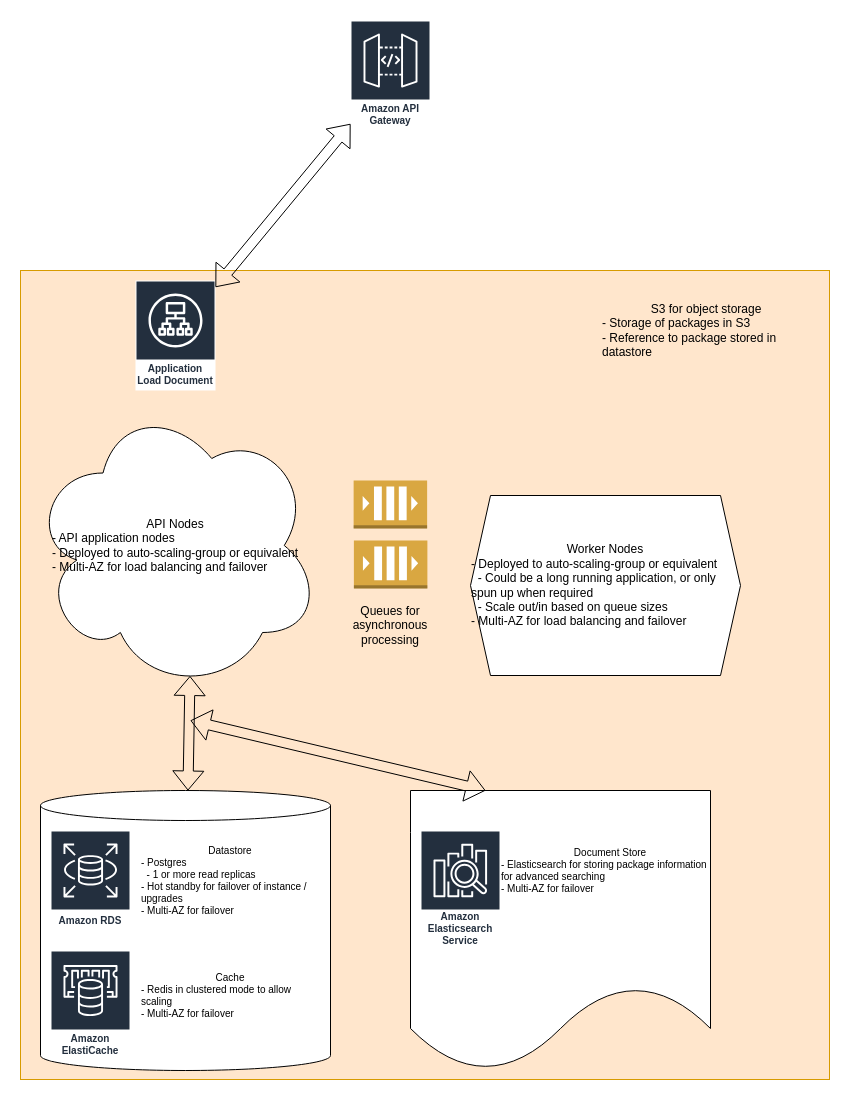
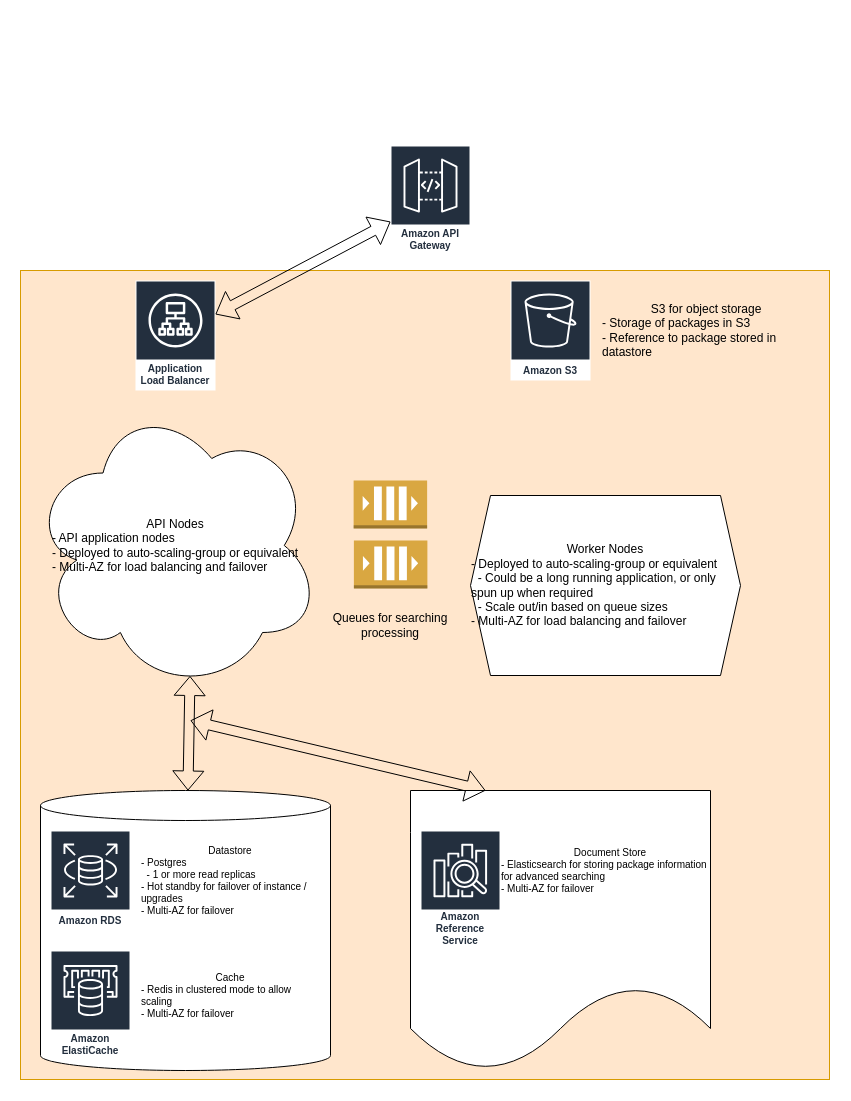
node "Amazon API Gateway": moved (391, 76) -> (431, 201)
node "Amazon S3": added
node "Application Load Document": label "Application Load Document" -> "Application Load Balancer"
node "Queues for asynchronous processing": label "Queues for asynchronous processing" -> "Queues for searching processing"
node "Amazon Elasticsearch Service": label "Amazon Elasticsearch Service" -> "Amazon Reference Service"
